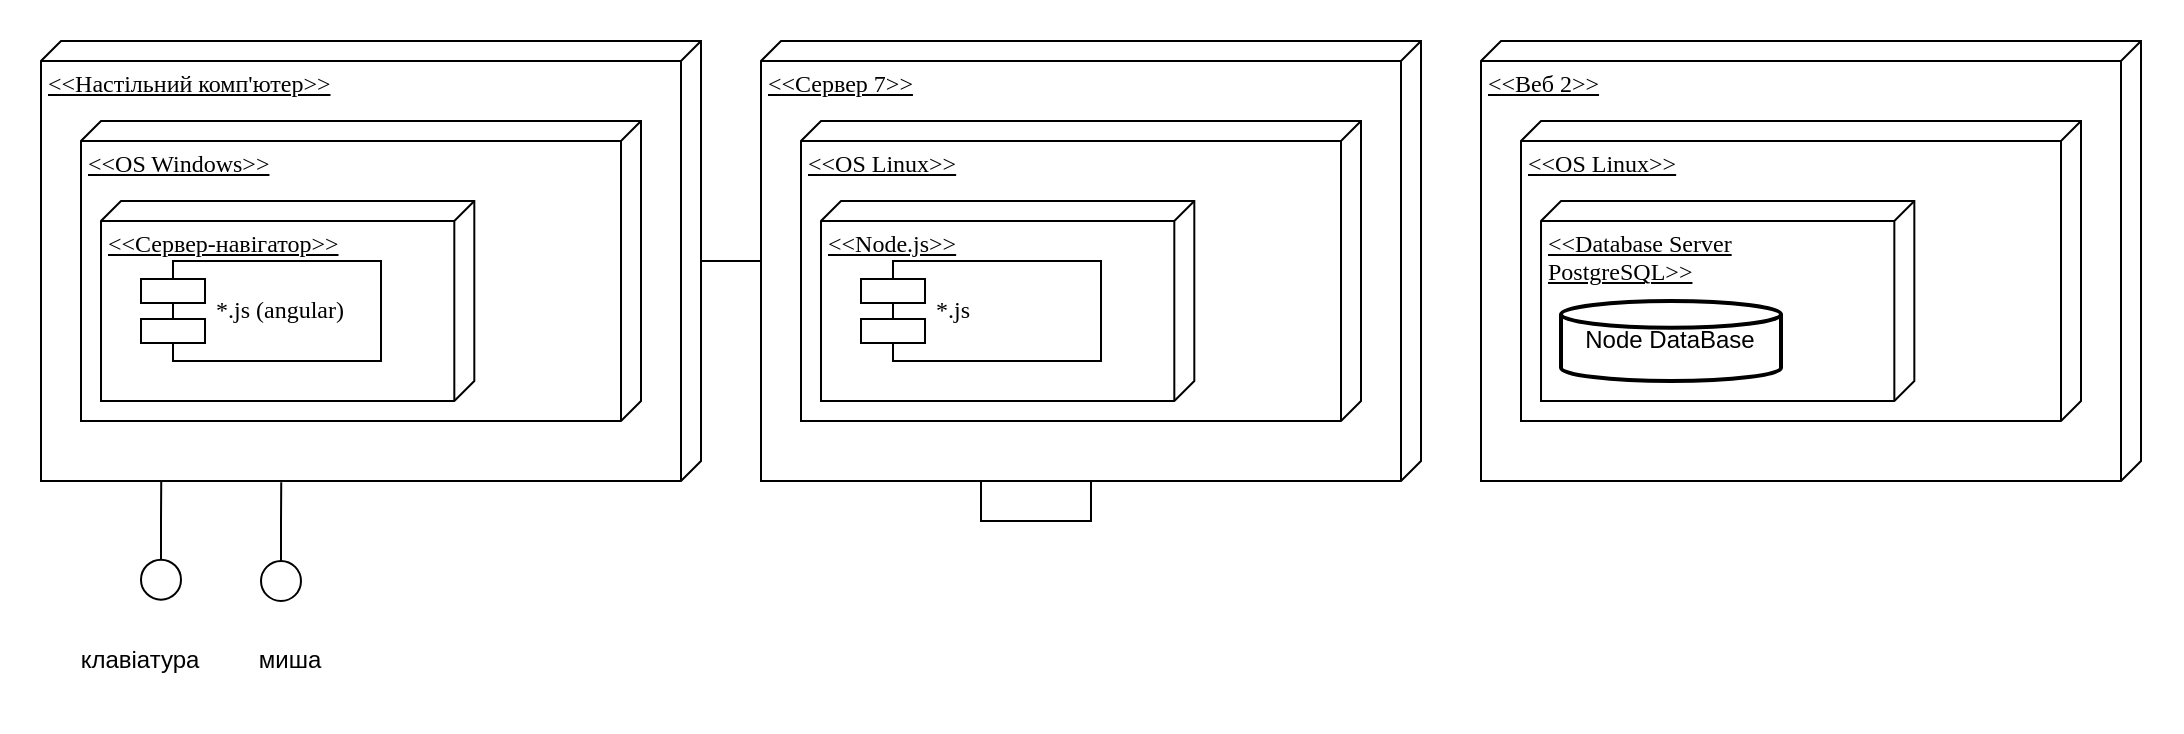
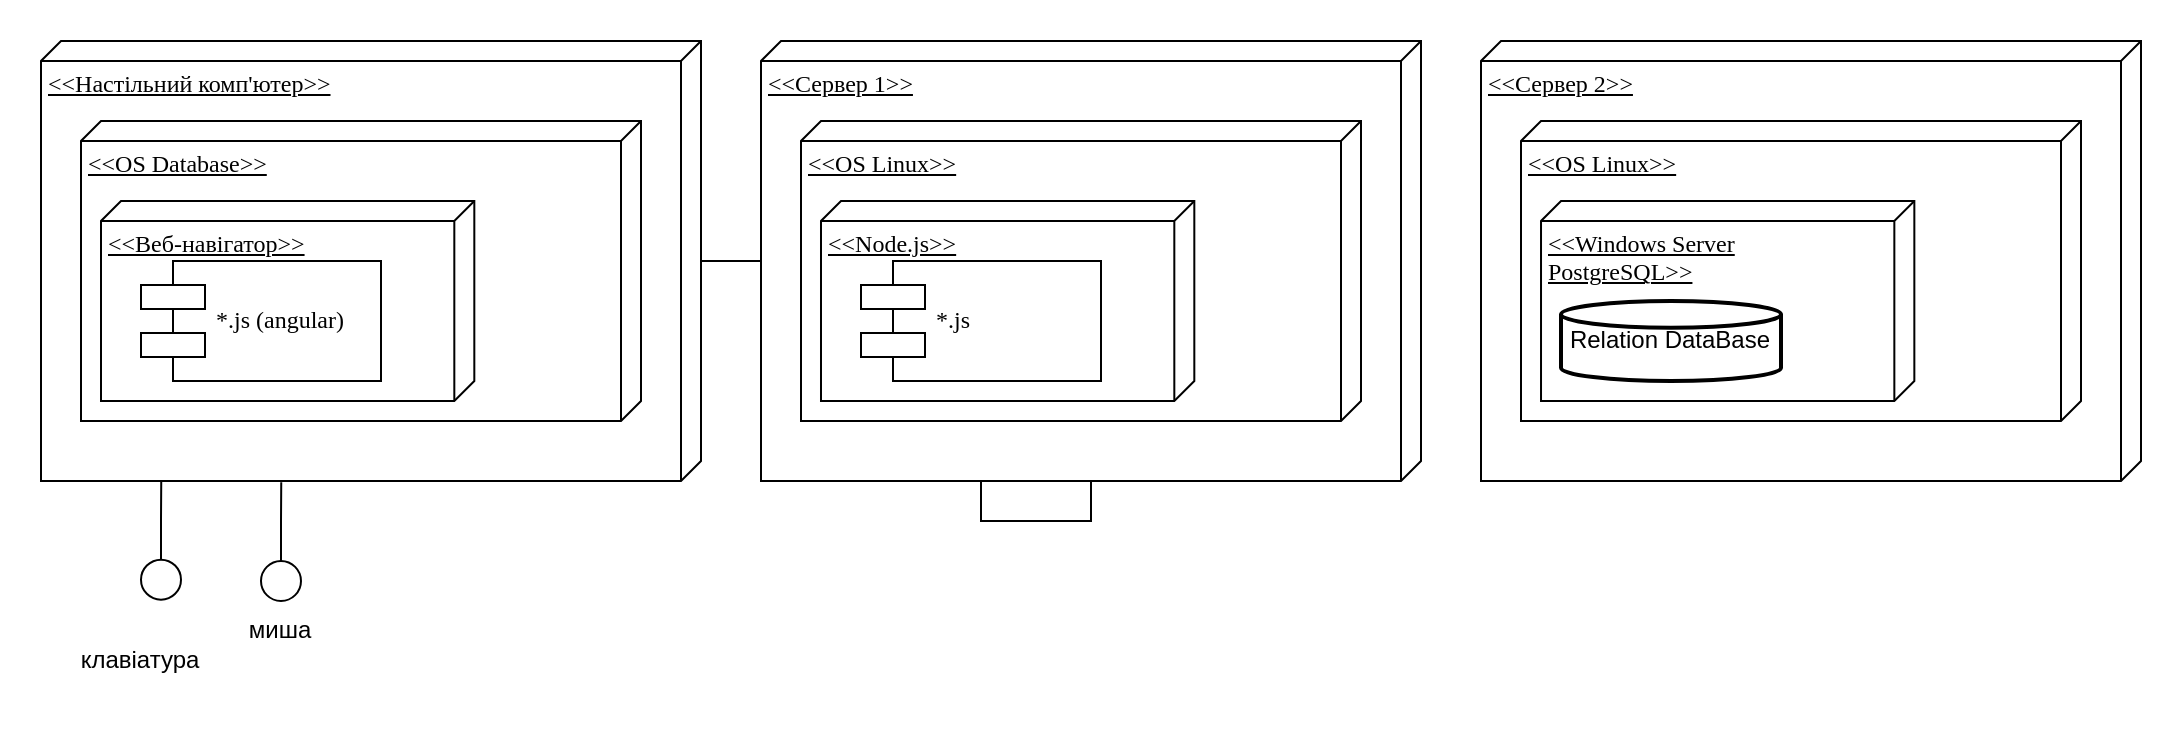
node "<<Сервер 7>>": label "<<Сервер 7>>" -> "<<Сервер 1>>"
node "<<Веб 2>>": label "<<Веб 2>>" -> "<<Сервер 2>>"
node "<<OS Windows>>": label "<<OS Windows>>" -> "<<OS Database>>"
node "<<Сервер-навігатор>>": label "<<Сервер-навігатор>>" -> "<<Веб-навігатор>>"
node "<<Database Server PostgreSQL>>": label "<<Database Server PostgreSQL>>" -> "<<Windows Server PostgreSQL>>"
node "*.js (angular)": size 240x100 -> 240x120
node "*.js": size 240x100 -> 240x120
node "Node DataBase": label "Node DataBase" -> "Relation DataBase"
node "миша": moved (291, 661) -> (281, 631)
